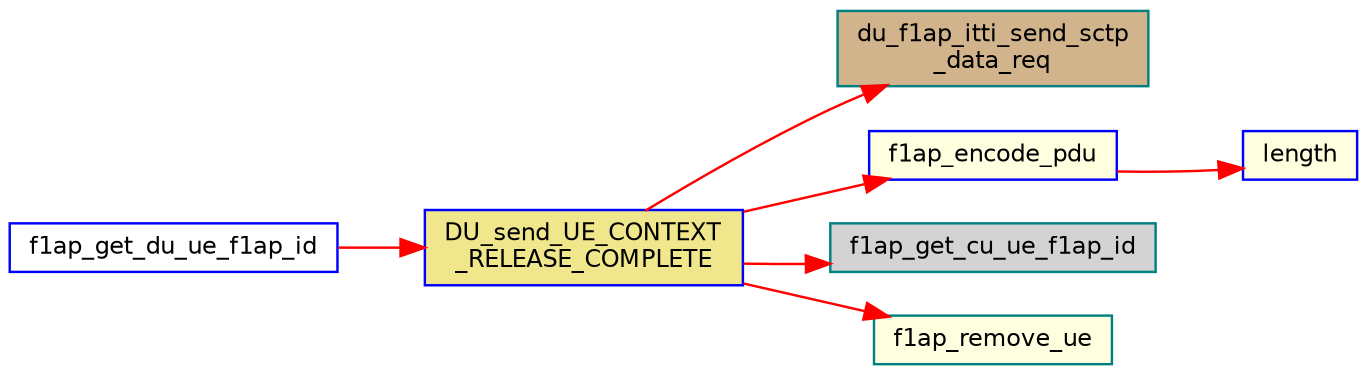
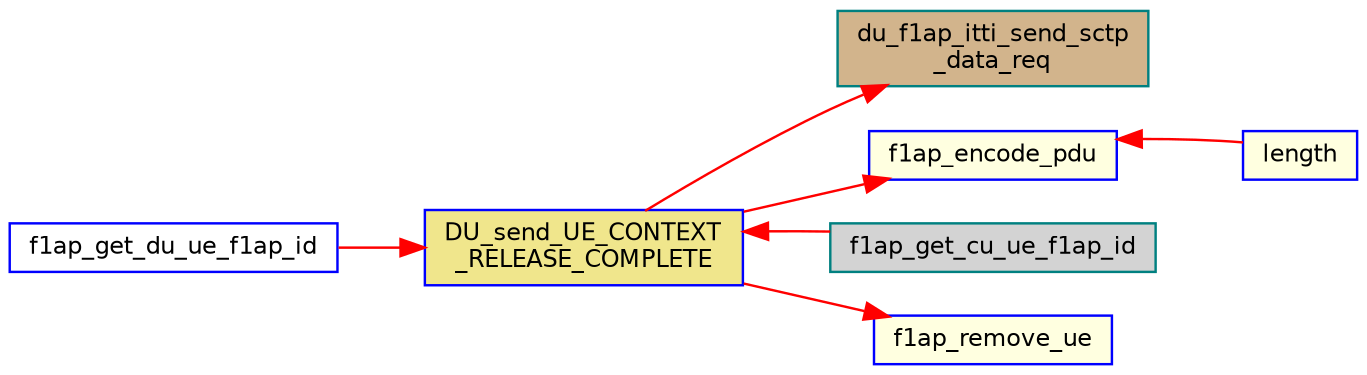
edge "f1ap_encode_pdu" -> "length": reversed
edge "DU_send_UE_CONTEXT _RELEASE_COMPLETE" -> "f1ap_get_cu_ue_f1ap_id": reversed
node "f1ap_remove_ue": color teal -> blue
